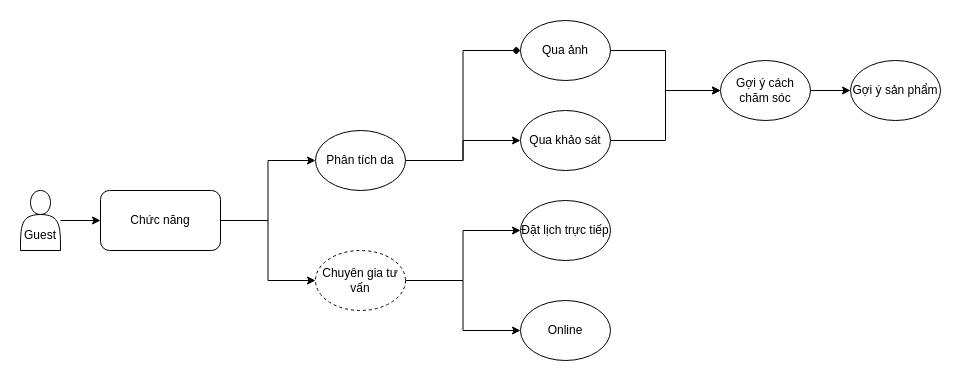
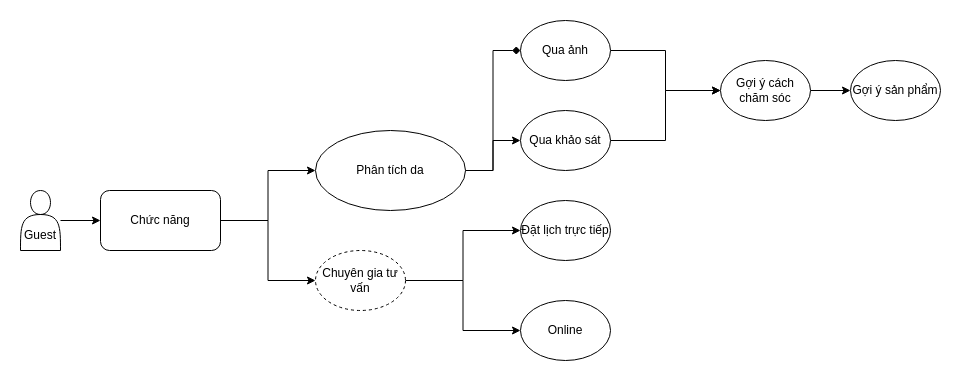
node "Phân tích da": size 90x60 -> 150x80
